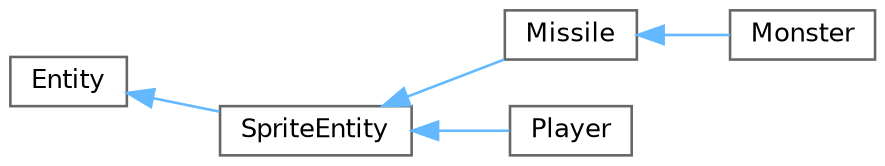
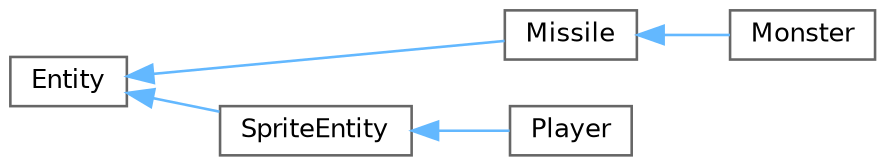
edge "Missile" -> "SpriteEntity": now "Missile" -> "Entity"
